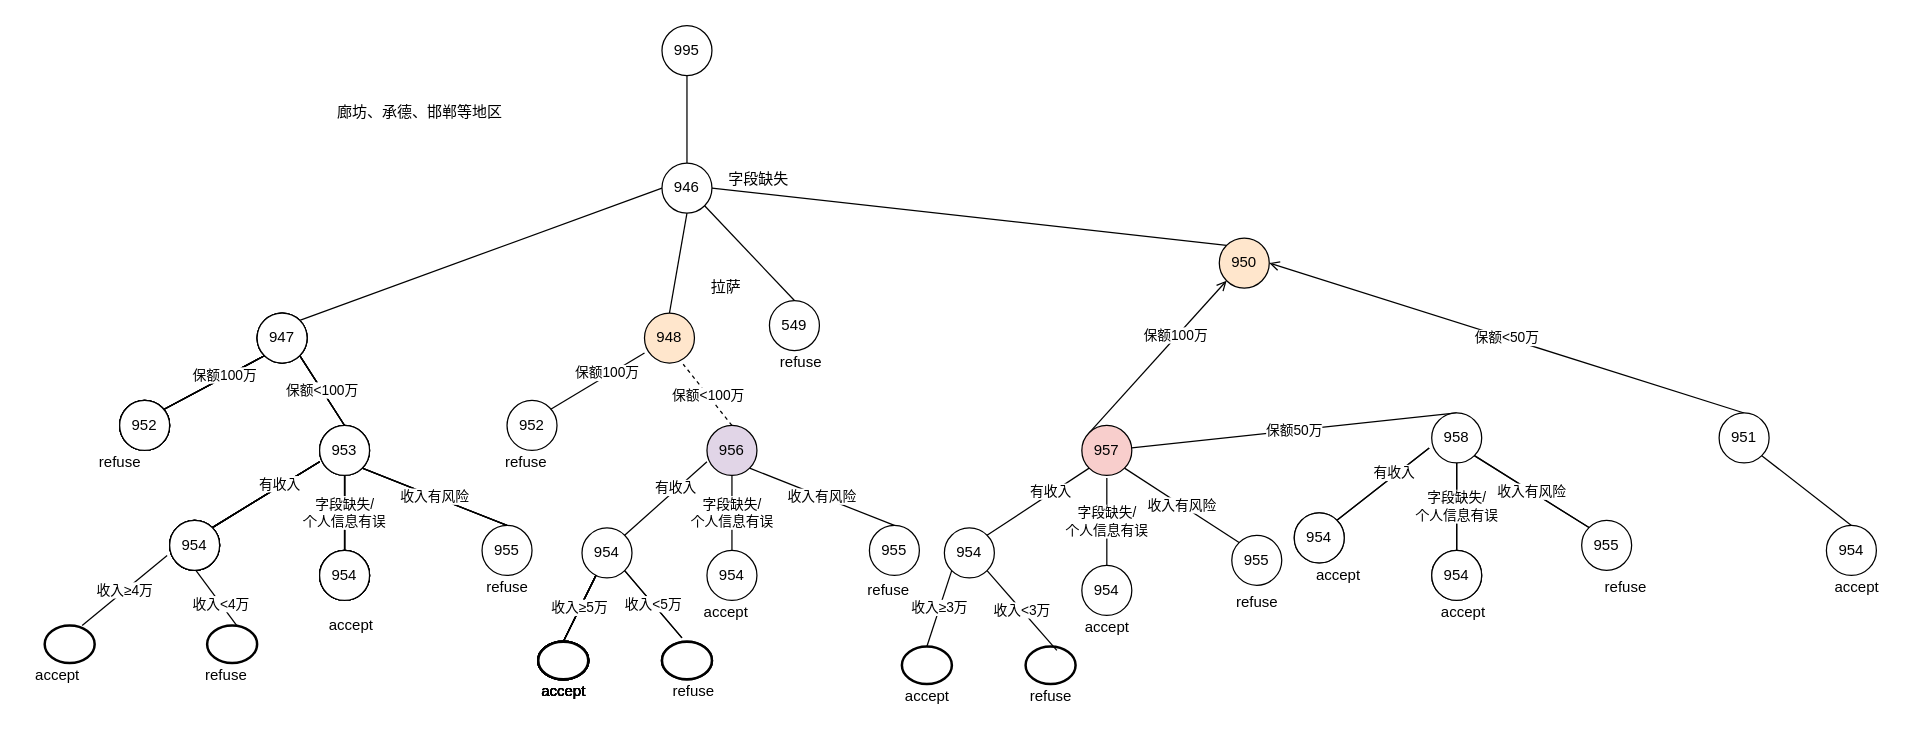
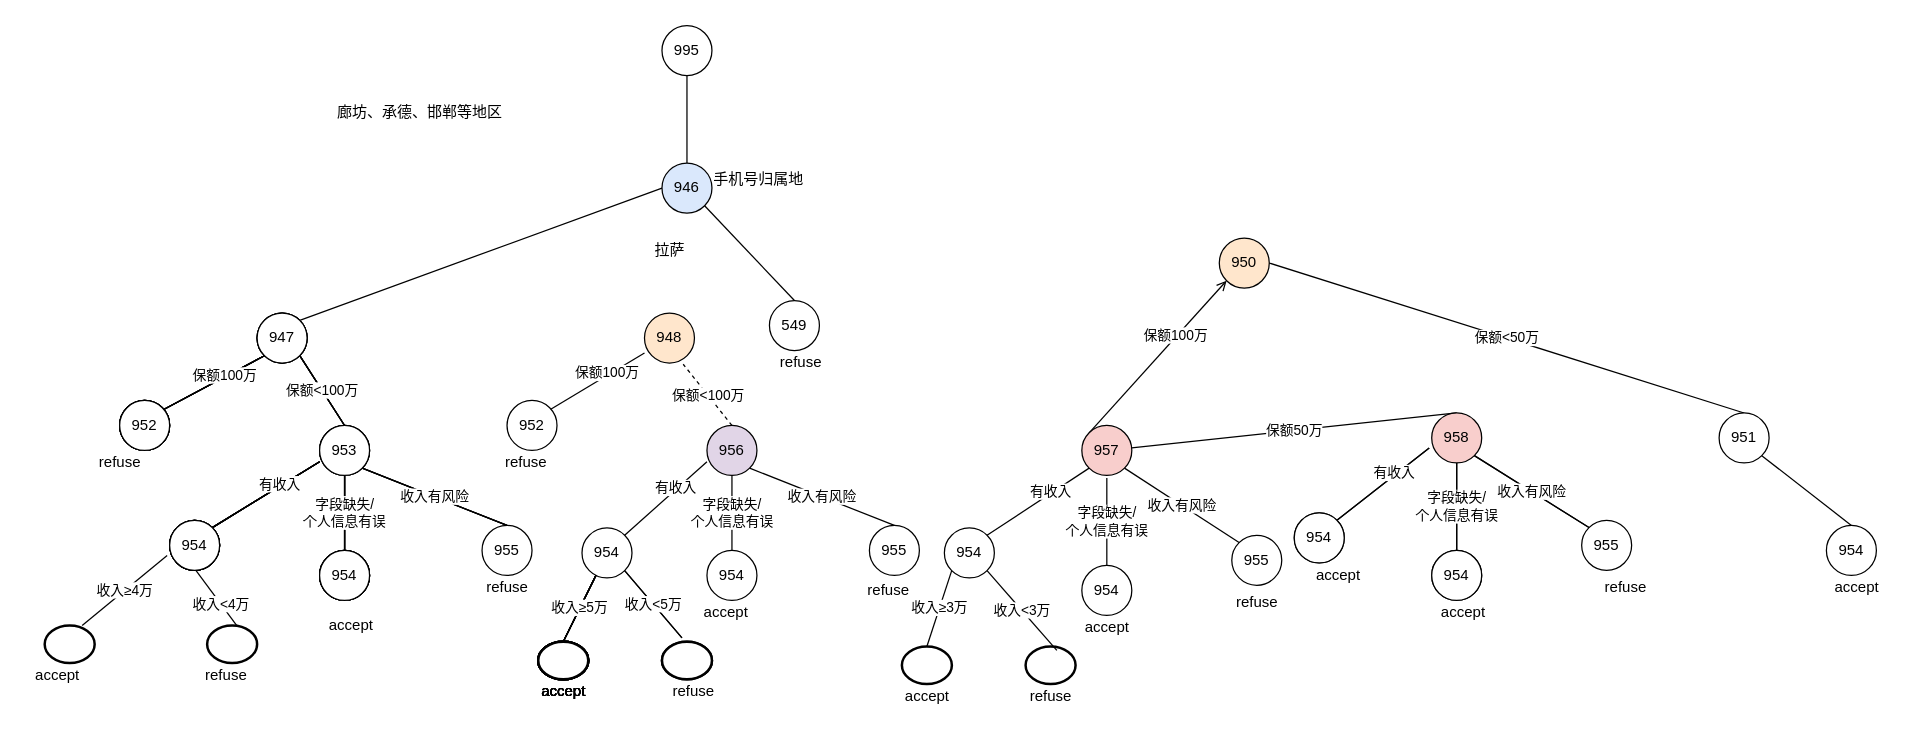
node "字段缺失": label "字段缺失" -> "手机号归属地"
node "946": fillcolor #ffffff -> #dae8fc
edge "946" -- "950": removed
edge "946" -- "948": removed
edge "951" -> "950": arrowhead open -> none
node "拉萨": moved (726, 288) -> (669, 251)
node "958": fillcolor #ffffff -> #f8cecc
